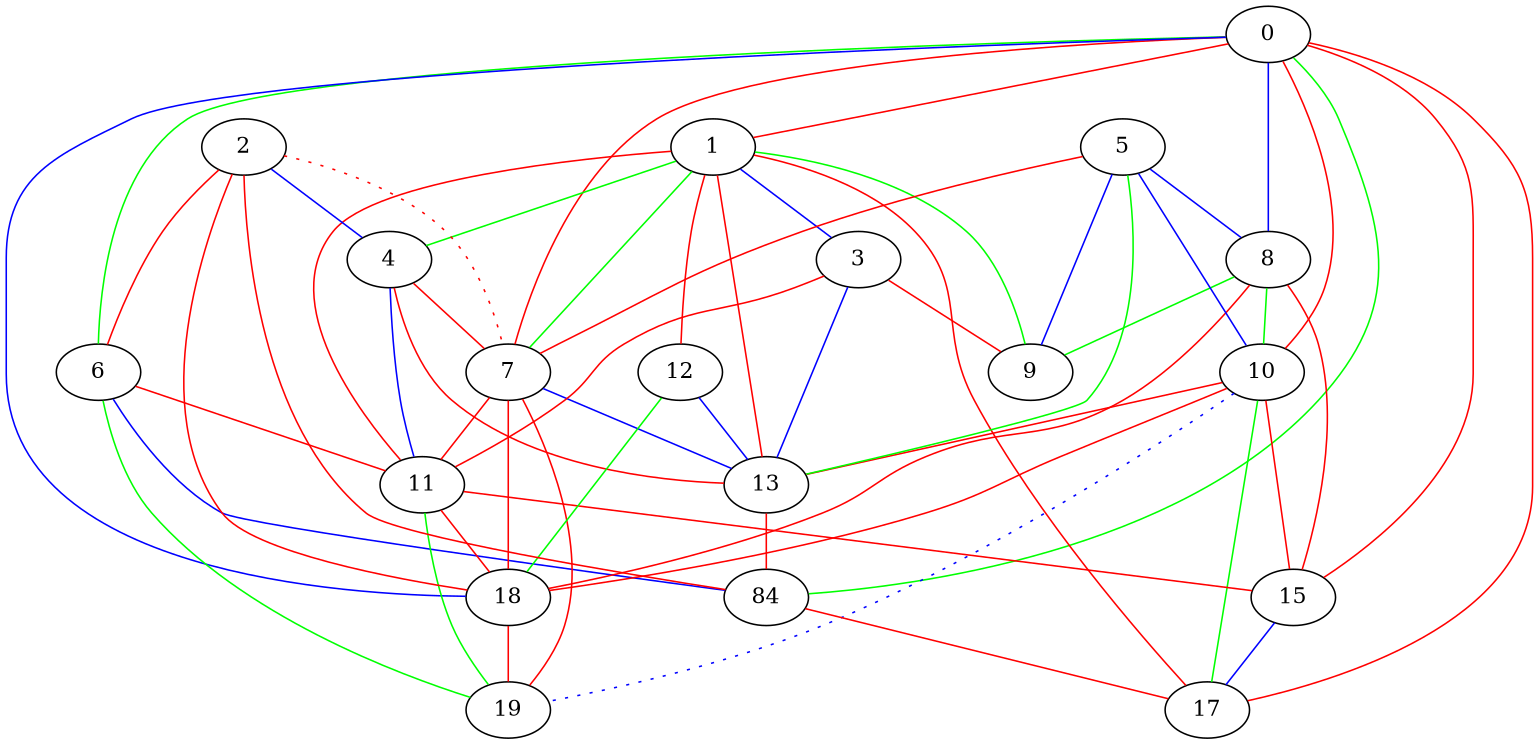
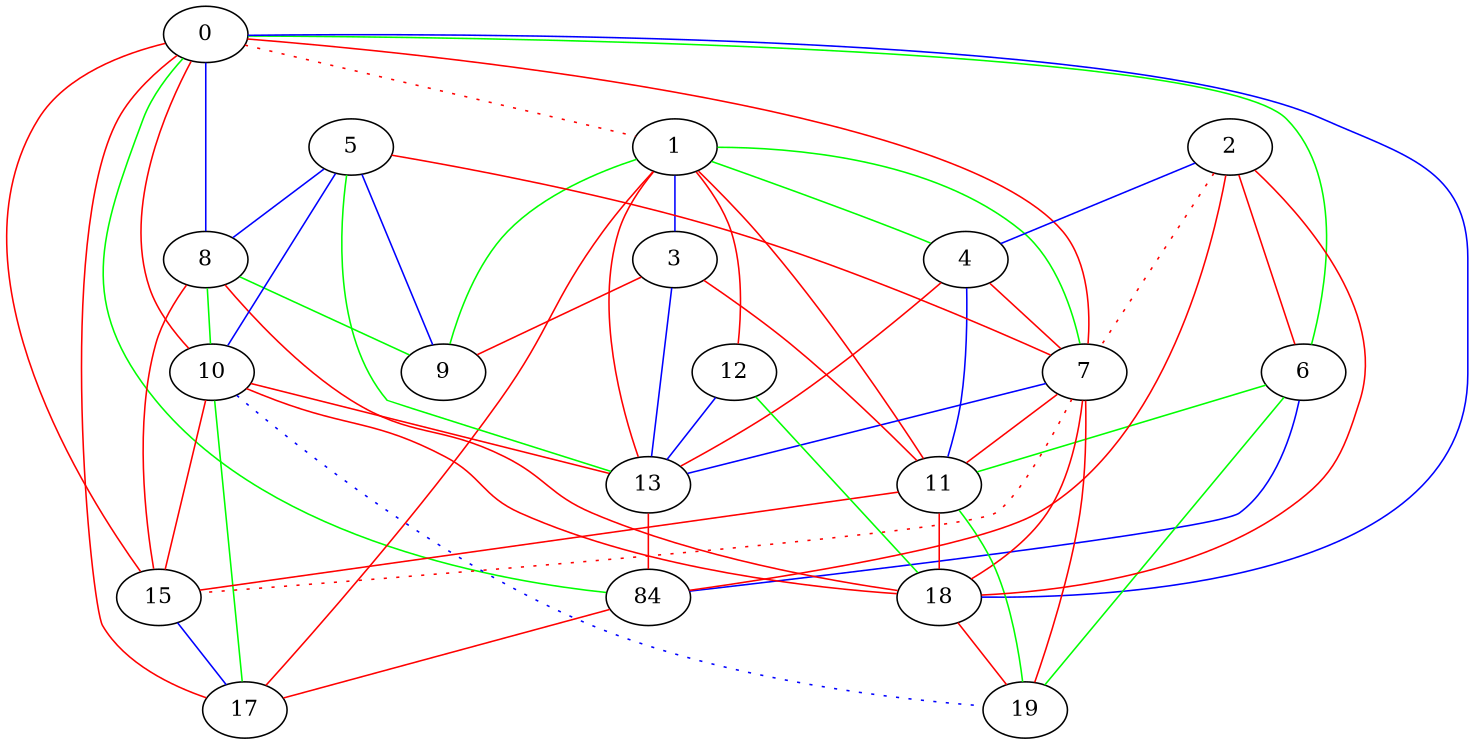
edge "0" -- "1": style solid -> dotted
edge "6" -- "11": color red -> green
edge "7" -- "15": added
